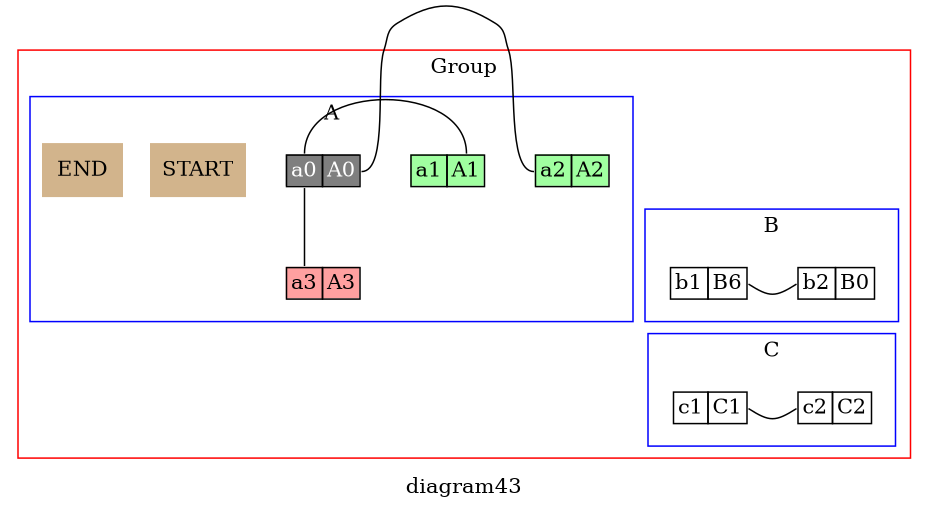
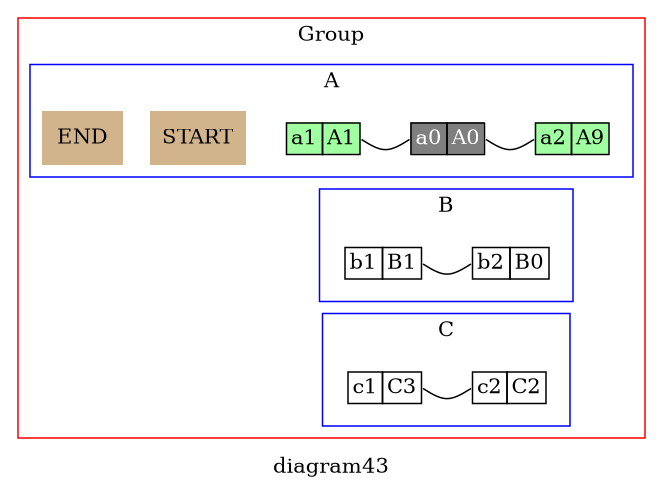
node "a2": text "A2" -> "A9"
node "a3": removed
node "b1": text "B6" -> "B1"
node "c1": text "C1" -> "C3"
